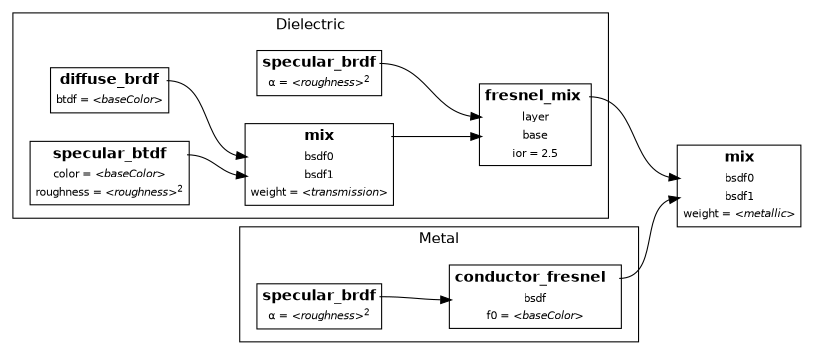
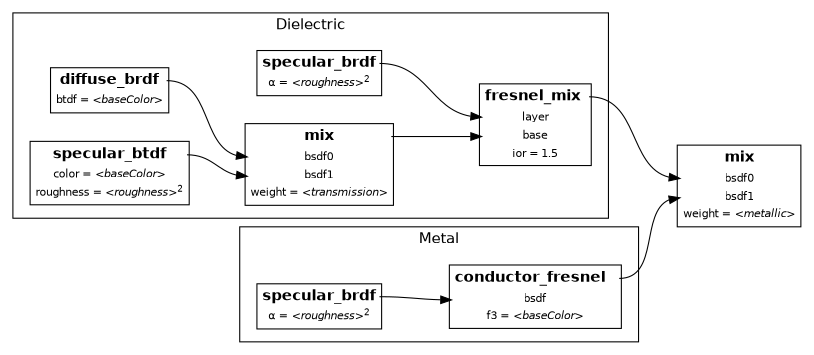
node "fresnel_mix": text "ior = 2.5" -> "ior = 1.5"
node "conductor_fresnel": text "f0 =" -> "f3 ="
